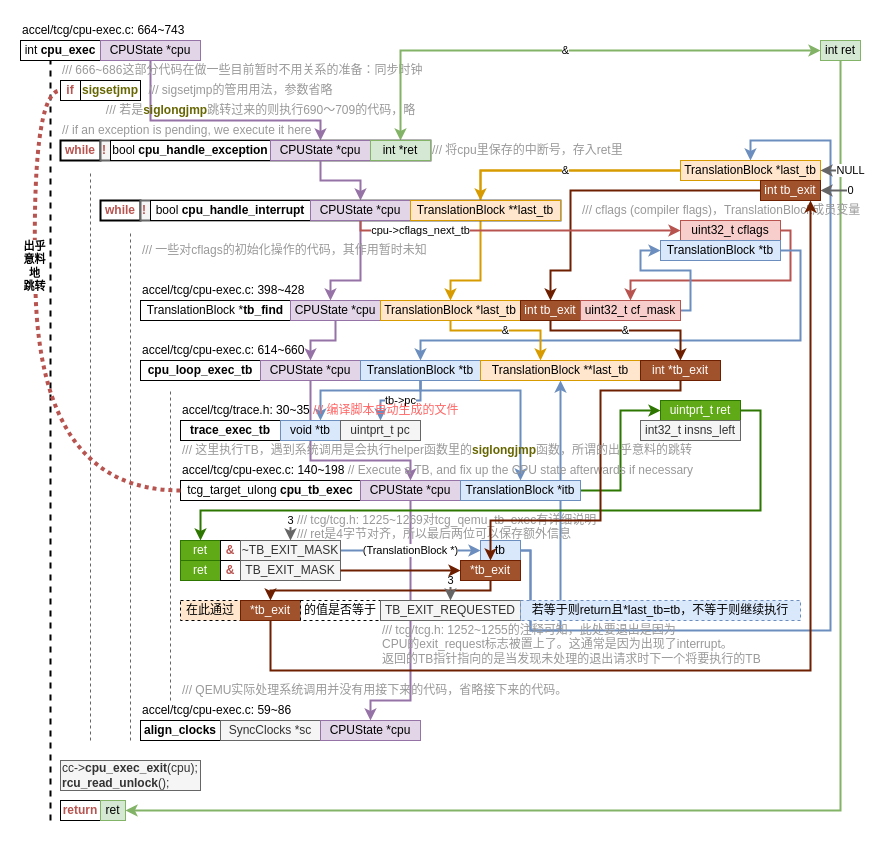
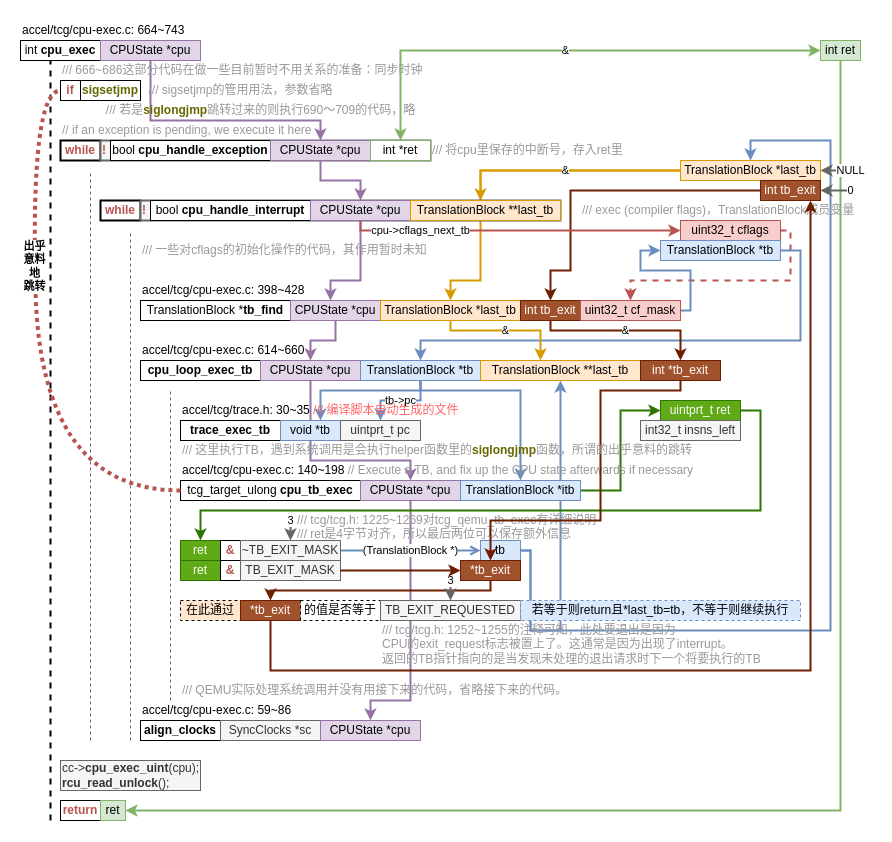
node "int *ret": fillcolor #d5e8d4 -> #ffffff
node "/// cflags (compiler flags)，TranslationBlock成员变量": label "/// cflags (compiler flags)，TranslationBlock成员变量" -> "/// exec (compiler flags)，TranslationBlock成员变量"
edge "uint32_t cflags" -> "uint32_t cf_mask": style solid -> dashed
edge "~TB_EXIT_MASK" -> "tb": arrowhead classic -> open
node "cc->cpu_exec_exit(cpu); rcu_read_unlock();": label "cc->cpu_exec_exit(cpu); rcu_read_unlock();" -> "cc->cpu_exec_uint(cpu); rcu_read_unlock();"
